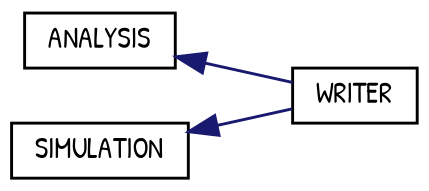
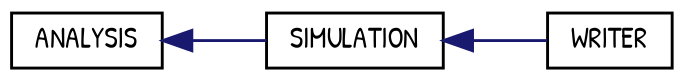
edge "WRITER" -> "ANALYSIS": now "SIMULATION" -> "ANALYSIS"
